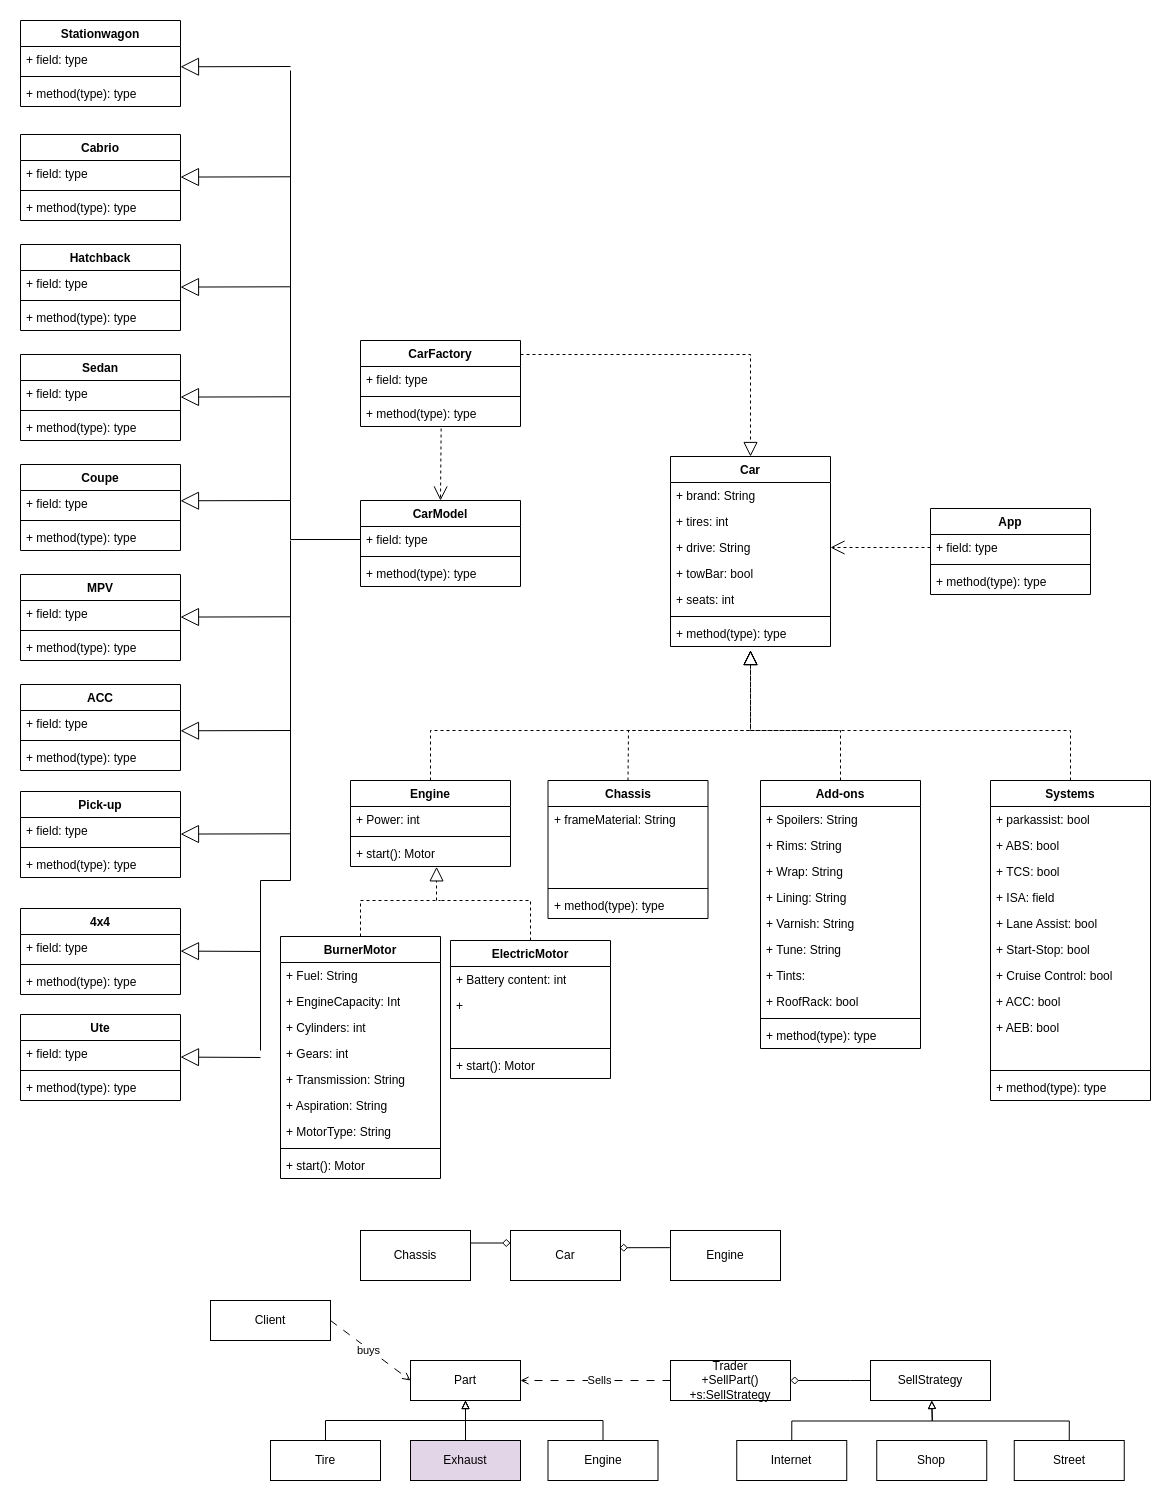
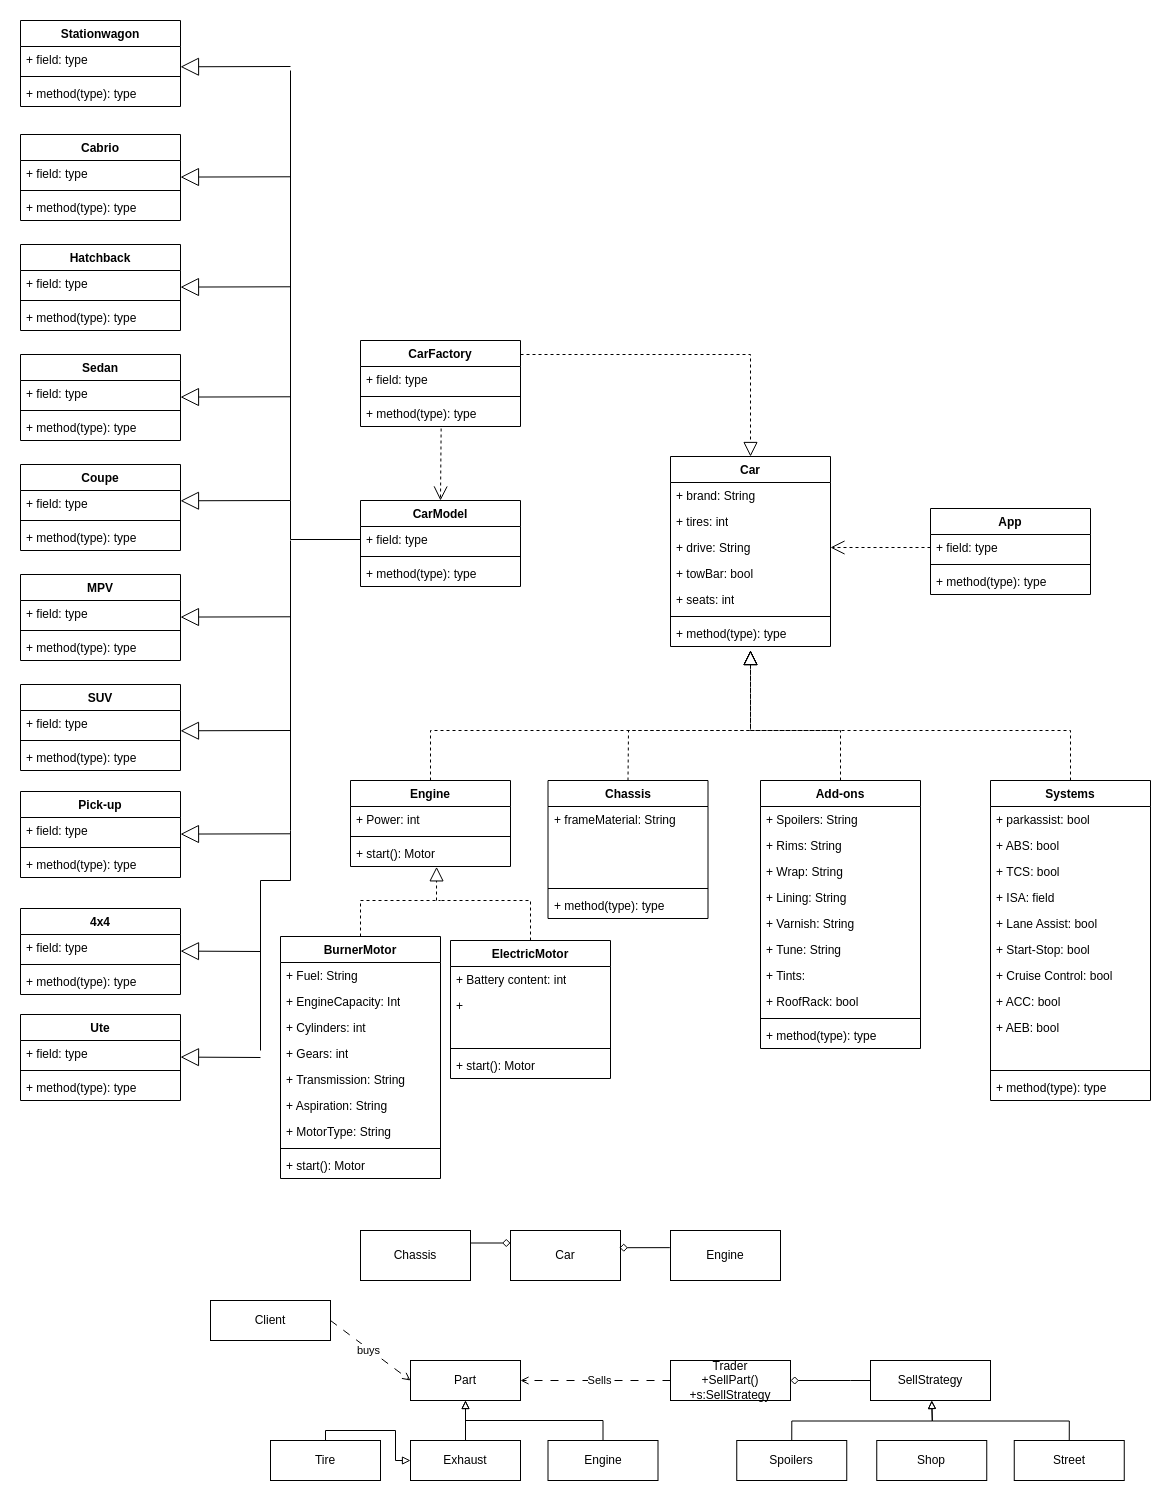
node "ACC": label "ACC" -> "SUV"
edge "Tire" -> "Part": now "Tire" -> "Exhaust"
node "Exhaust": fillcolor #e1d5e7 -> #ffffff
node "Internet": label "Internet" -> "Spoilers"
